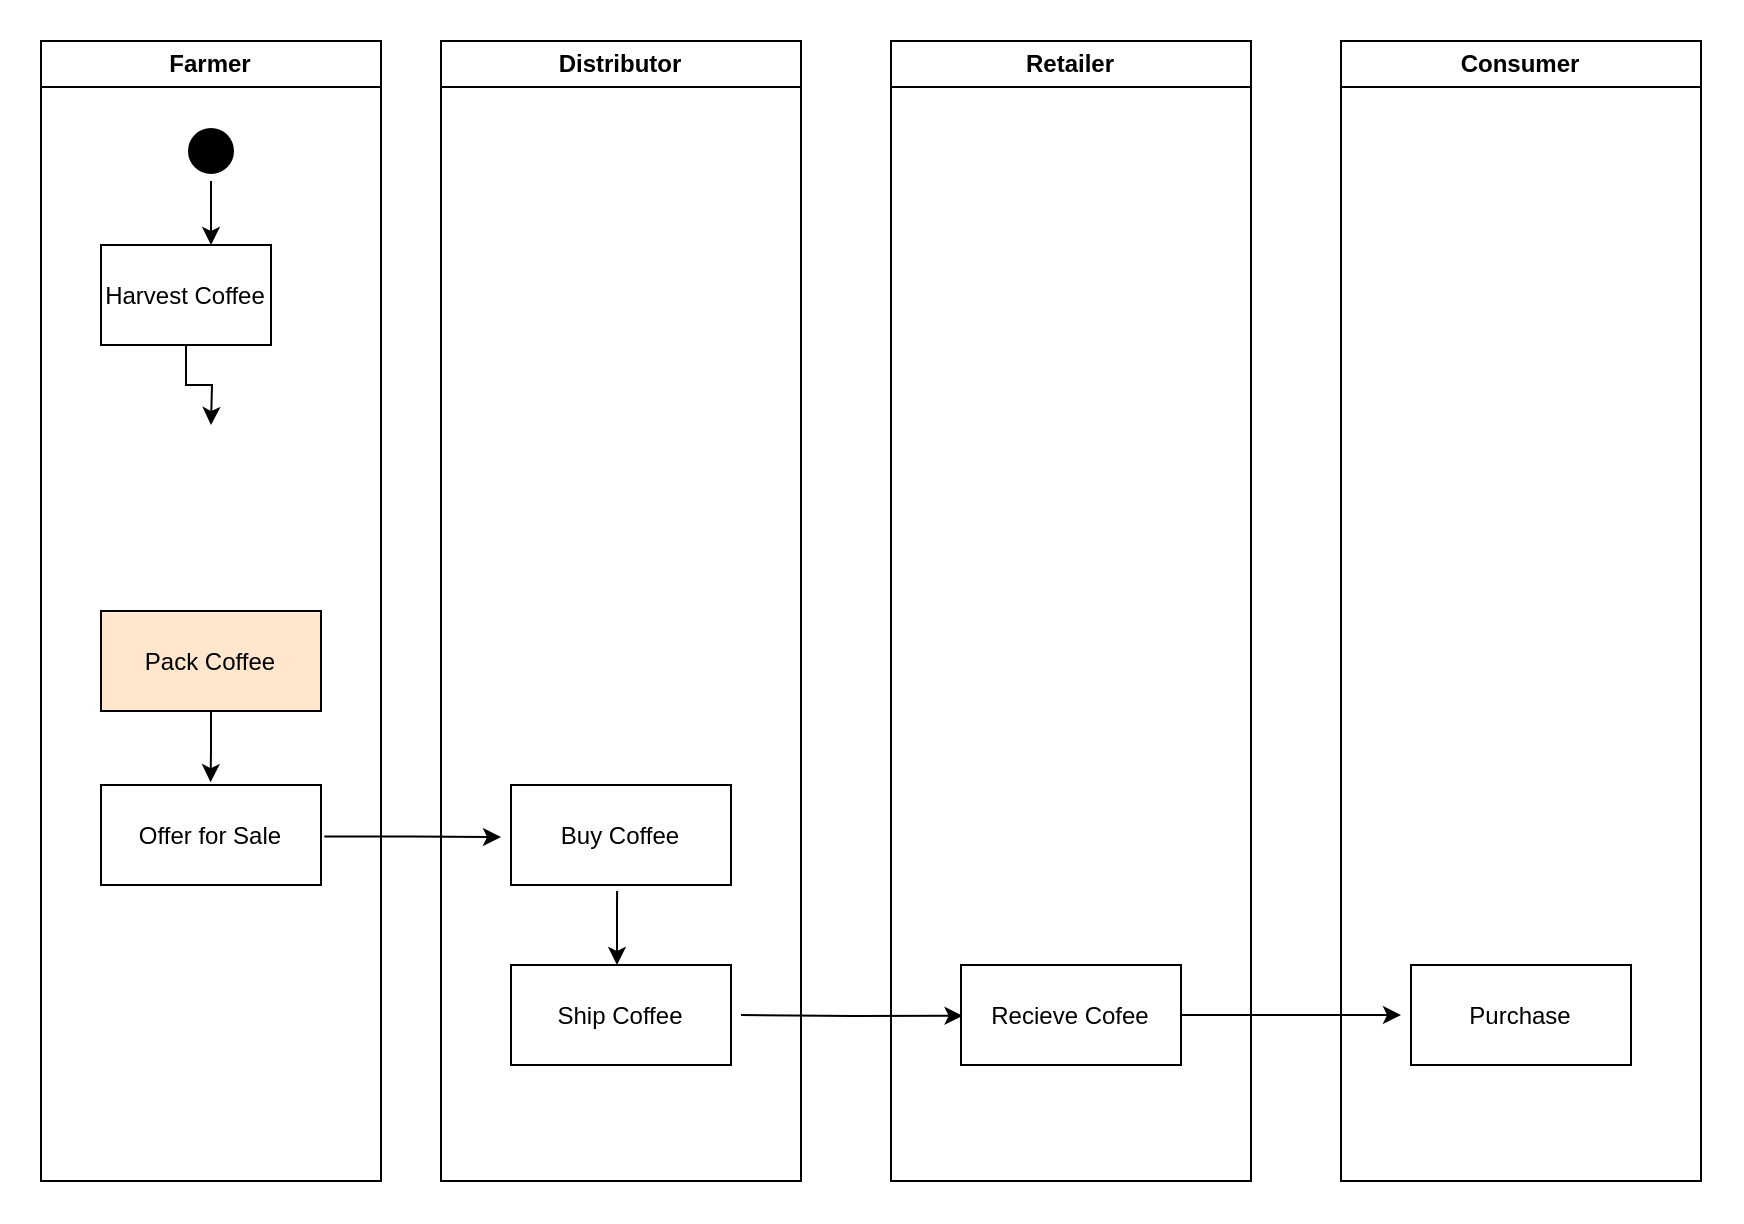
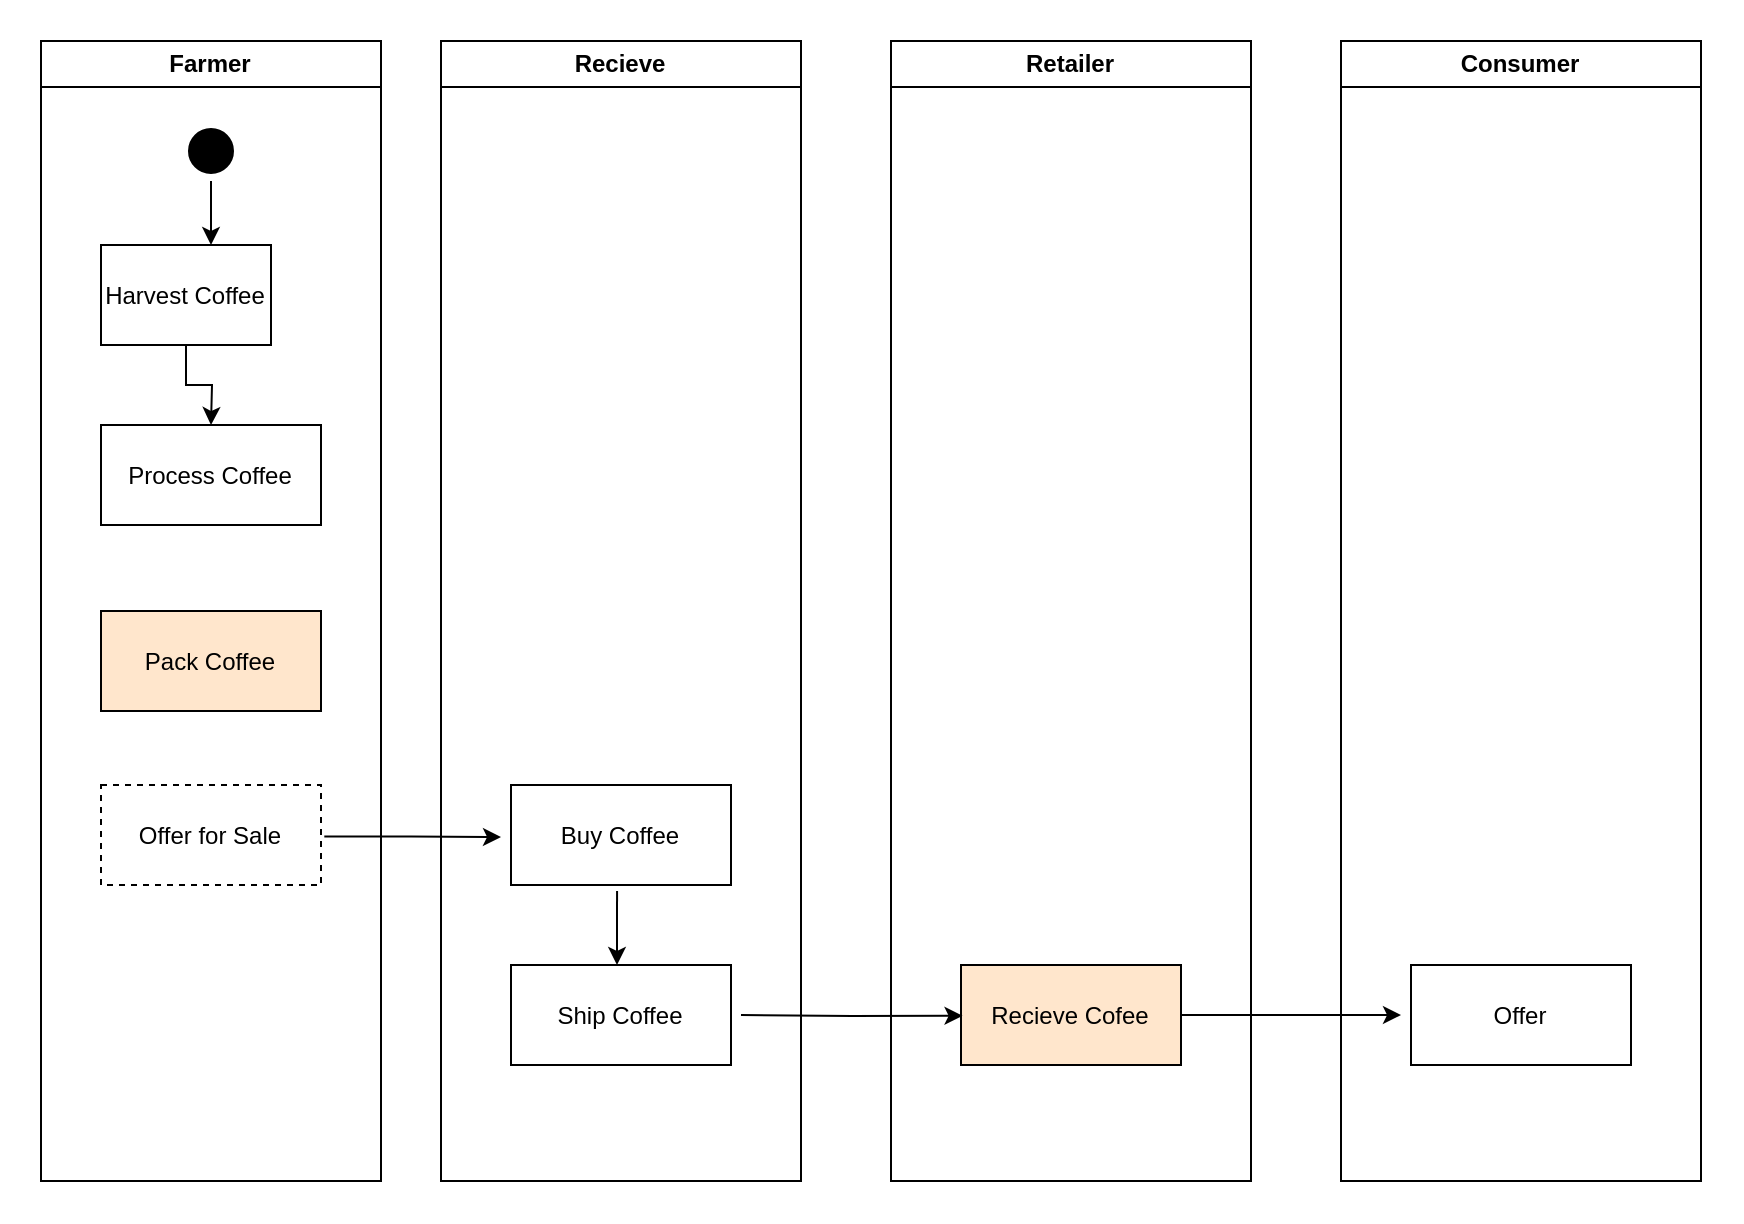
node "Distributor": label "Distributor" -> "Recieve"
node "Process Coffee": added
edge "Pack Coffee" -> "Offer for Sale": removed
node "Offer for Sale": style solid -> dashed
node "Recieve Cofee": fillcolor #ffffff -> #ffe6cc
node "Purchase": label "Purchase" -> "Offer"
